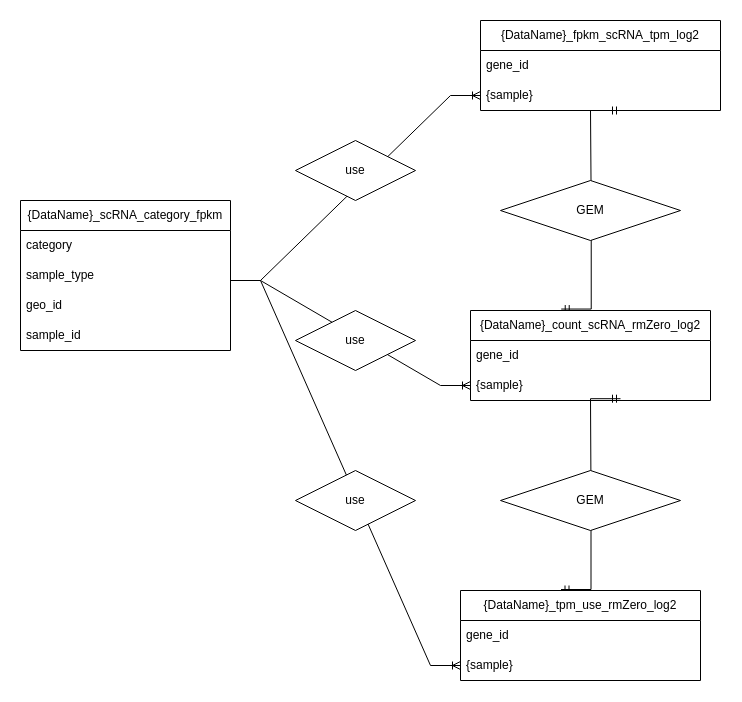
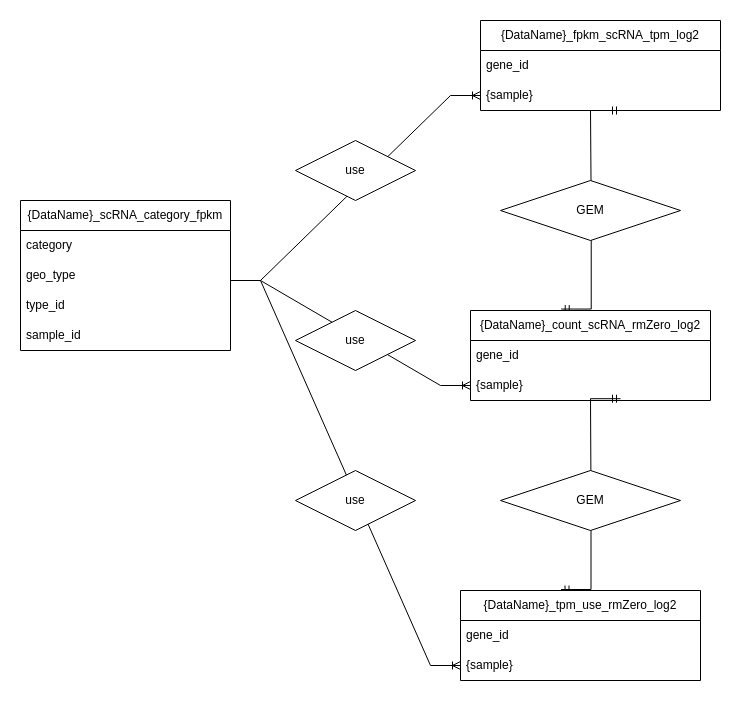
node "sample_type": label "sample_type" -> "geo_type"
node "geo_id": label "geo_id" -> "type_id"
